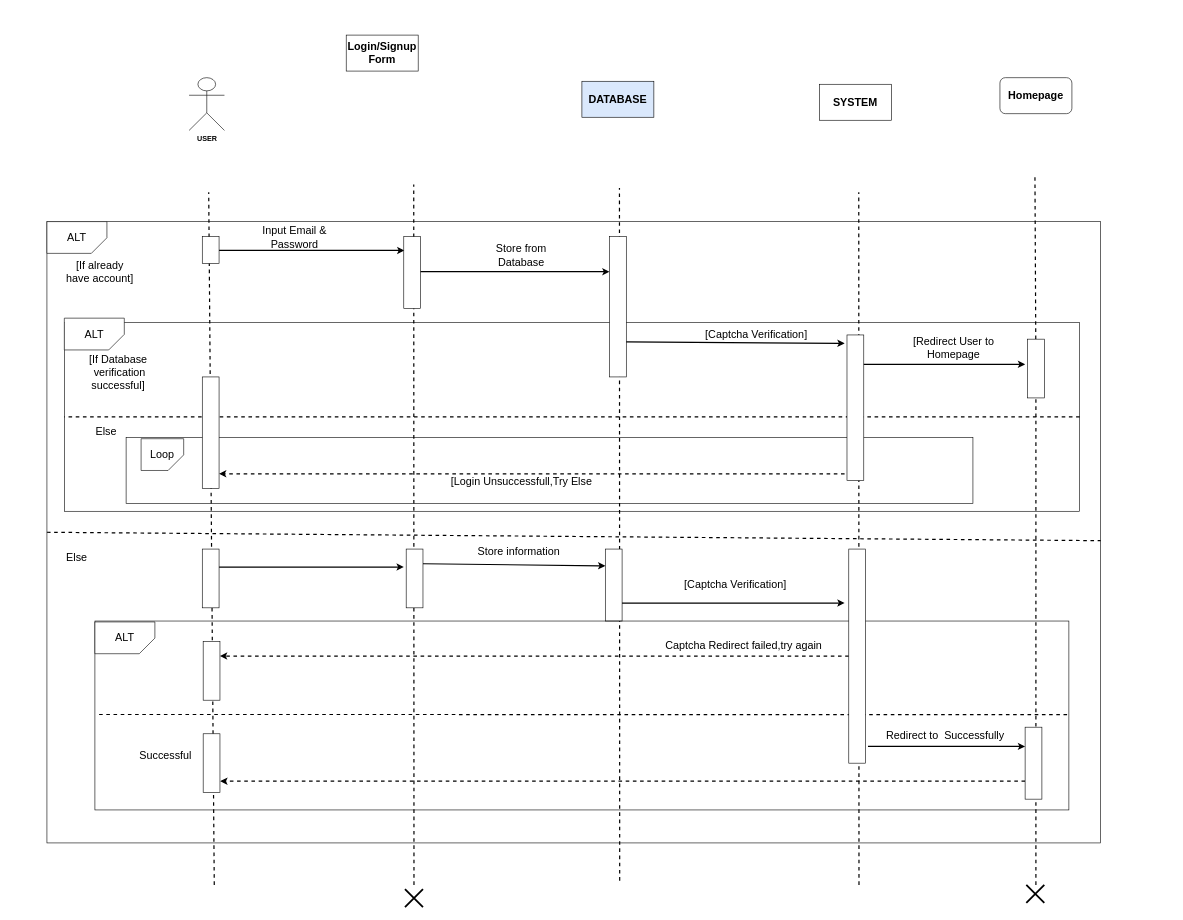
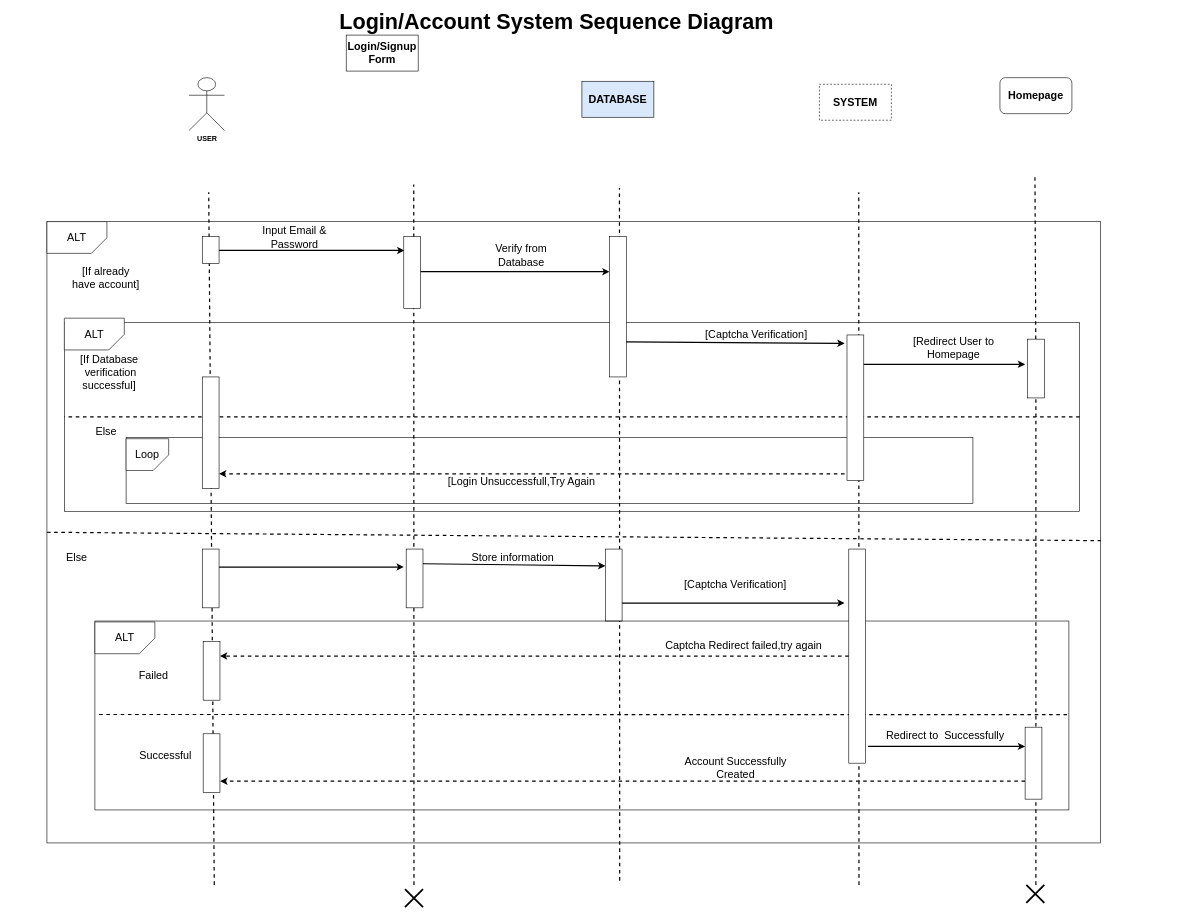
node "Login/Account System Sequence Diagram": added
node "SYSTEM": style solid -> dashed
node "Store from Database": label "Store from Database" -> "Verify from Database"
node "[If already have account]": moved (100, 273) -> (106, 279)
node "[If Database verification successful]": moved (118, 373) -> (109, 373)
node "Loop": moved (162, 455) -> (147, 455)
node "[Login Unsuccessfull,Try Else": label "[Login Unsuccessfull,Try Else" -> "[Login Unsuccessfull,Try Again"
node "Store information": moved (519, 552) -> (513, 558)
node "Failed": added
node "Account Successfully Created": added
